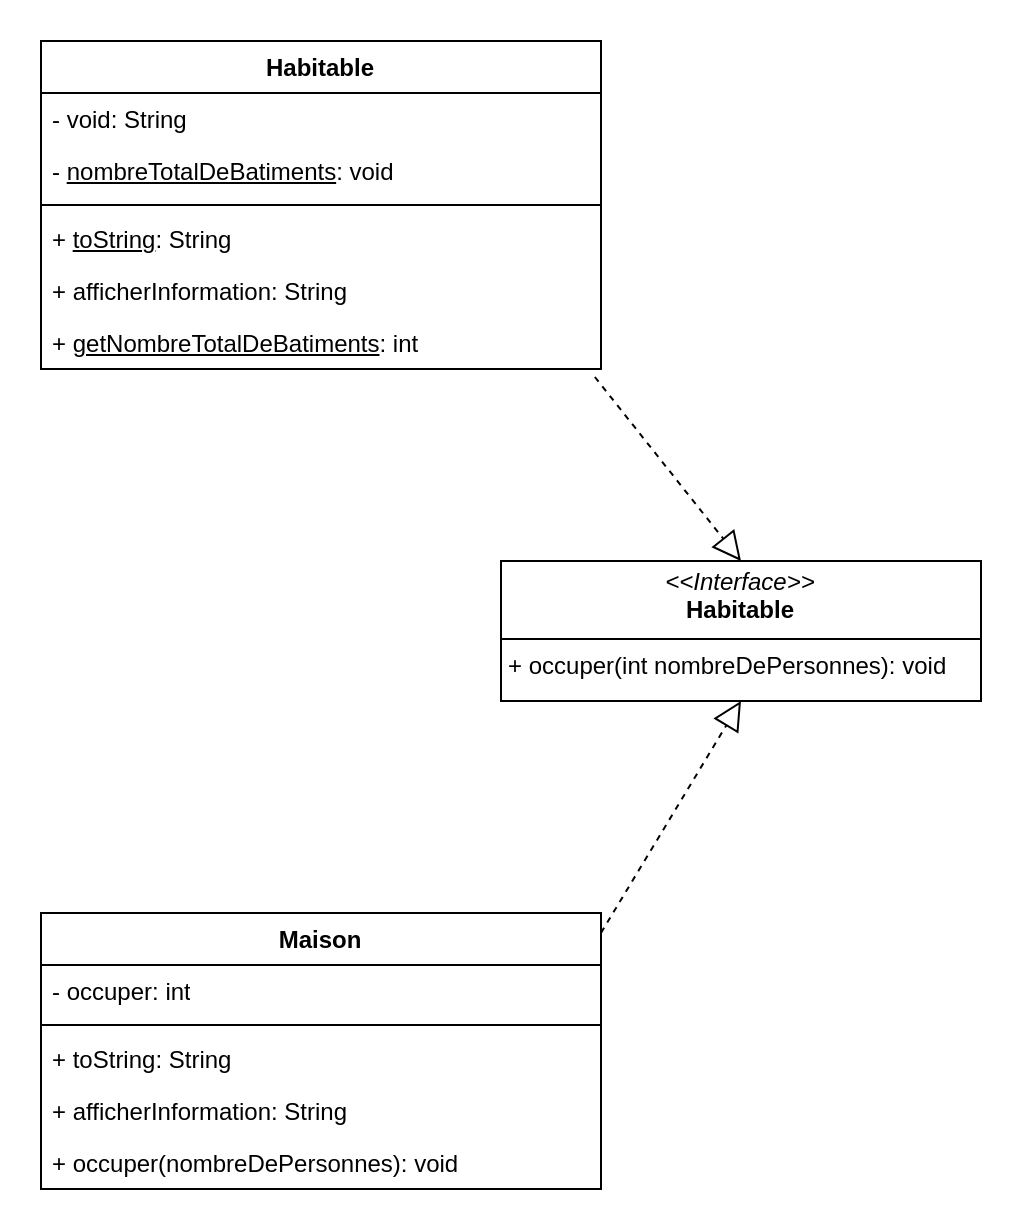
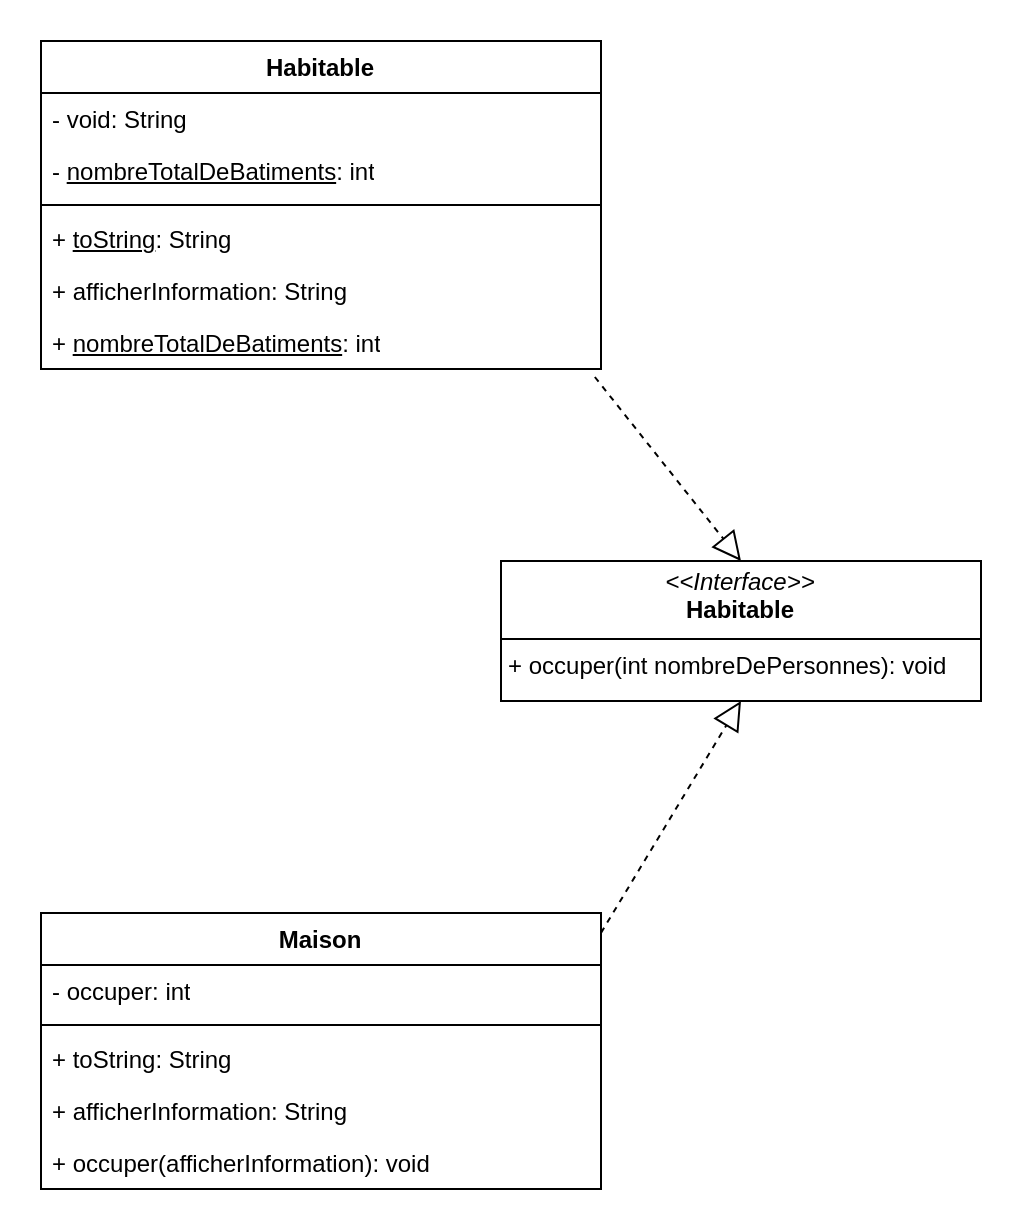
node "- nombreTotalDeBatiments: void": label "- nombreTotalDeBatiments: void" -> "- nombreTotalDeBatiments: int"
node "+ getNombreTotalDeBatiments: int": label "+ getNombreTotalDeBatiments: int" -> "+ nombreTotalDeBatiments: int"
node "+ occuper(nombreDePersonnes): void": label "+ occuper(nombreDePersonnes): void" -> "+ occuper(afficherInformation): void"
